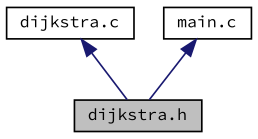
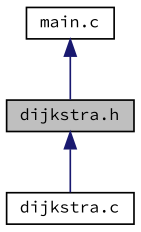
edge "dijkstra.h" -> "dijkstra.c": reversed
